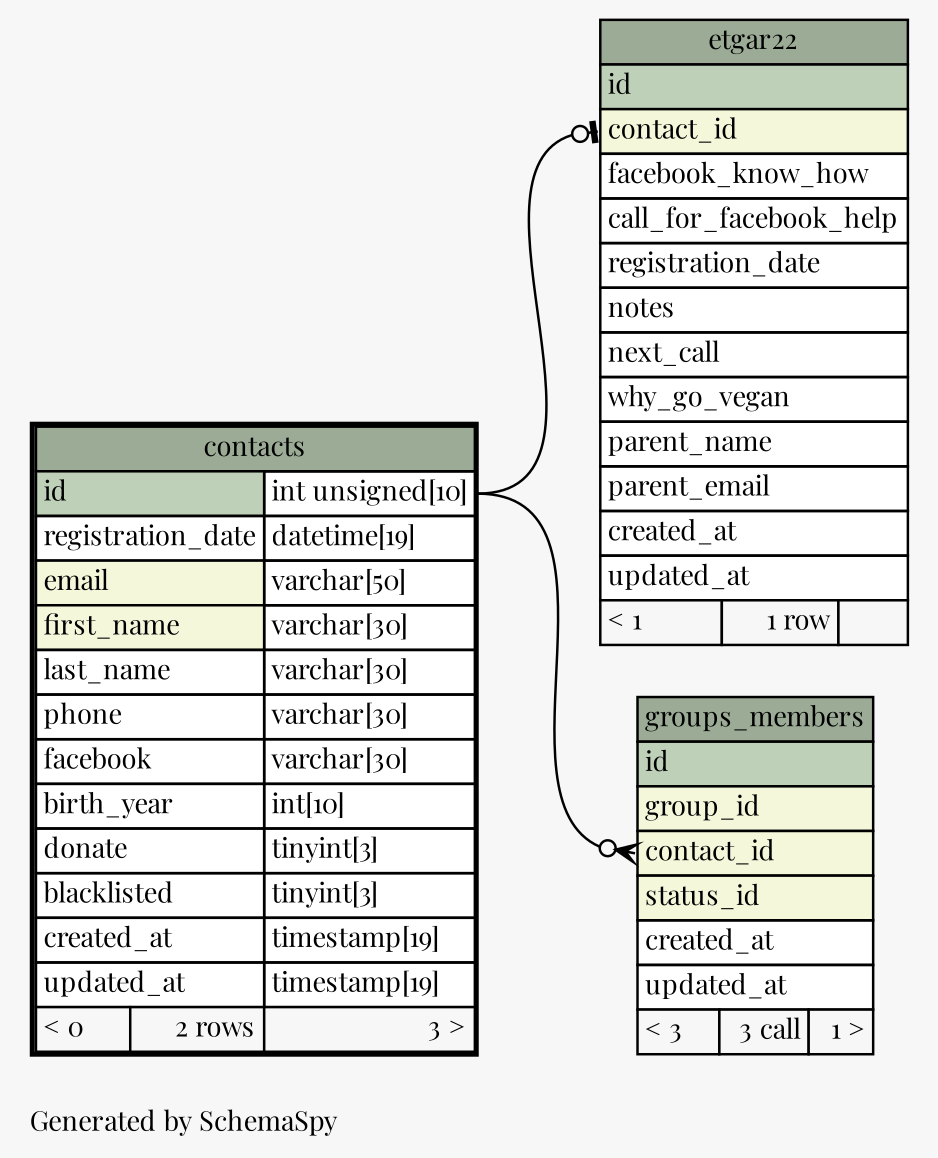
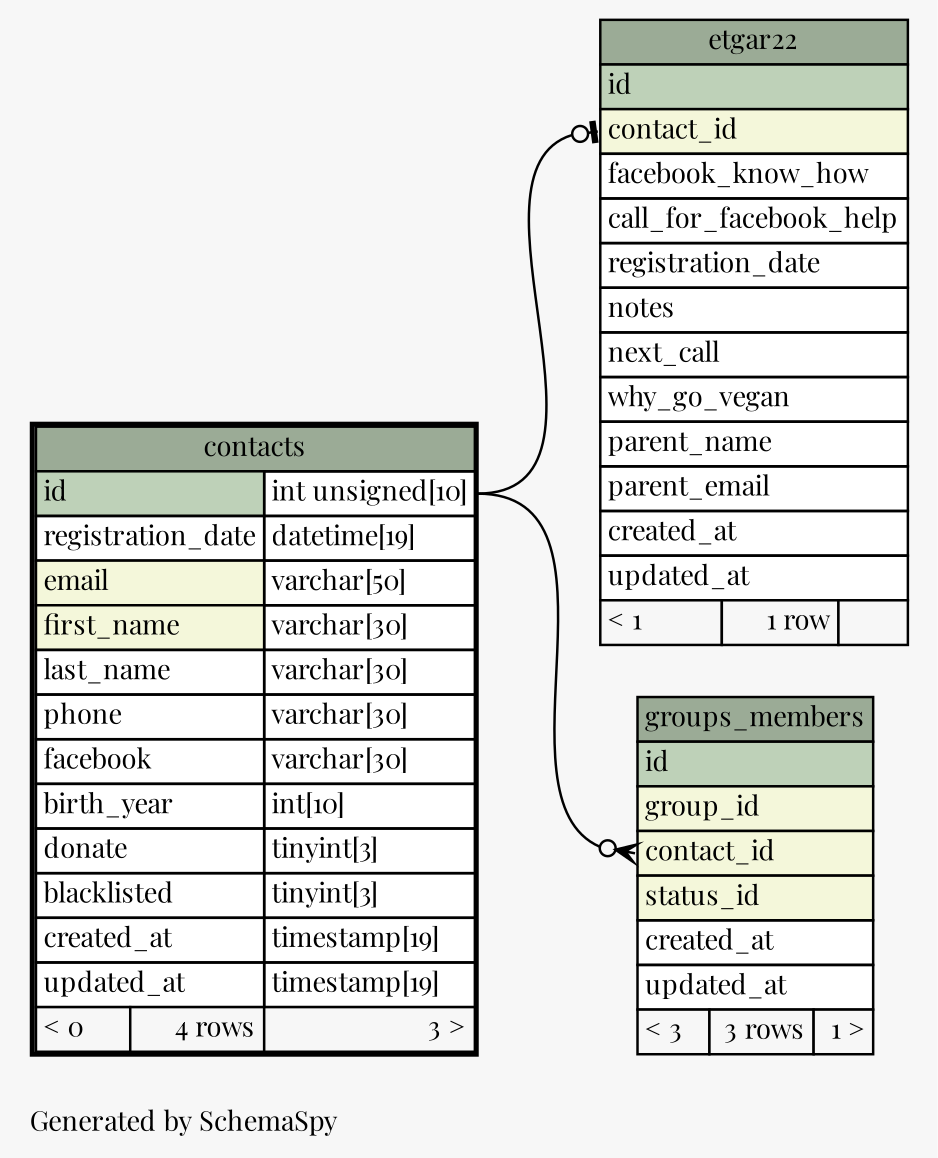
node "contacts": text "2 rows" -> "4 rows"
node "groups_members": text "3 call" -> "3 rows"
